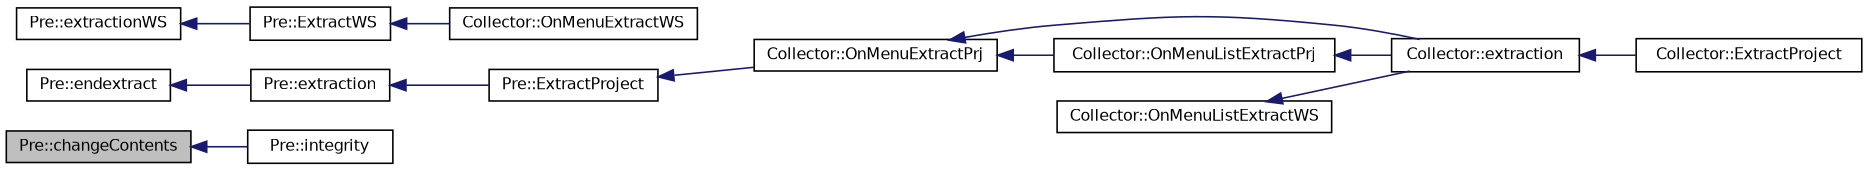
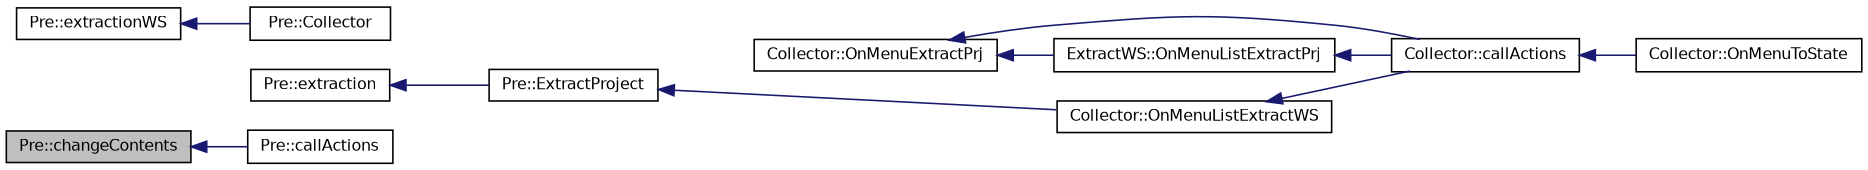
node "Pre::ExtractWS": label "Pre::ExtractWS" -> "Pre::Collector"
node "Collector::OnMenuExtractWS": removed
node "Collector::OnMenuListExtractPrj": label "Collector::OnMenuListExtractPrj" -> "ExtractWS::OnMenuListExtractPrj"
node "Collector::extraction": label "Collector::extraction" -> "Collector::callActions"
node "Collector::ExtractProject": label "Collector::ExtractProject" -> "Collector::OnMenuToState"
edge "Collector::OnMenuExtractPrj" -> "Pre::ExtractProject": now "Collector::OnMenuListExtractWS" -> "Pre::ExtractProject"
node "Pre::endextract": removed
node "Pre::integrity": label "Pre::integrity" -> "Pre::callActions"
